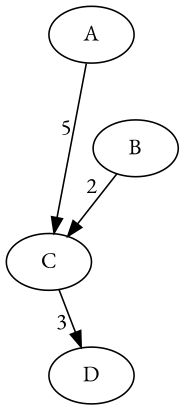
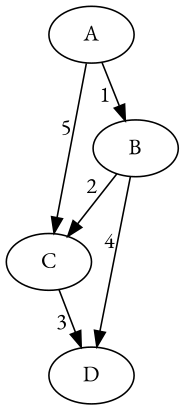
edge "A" -> "B": added, label "1"
edge "B" -> "D": added, label "4"
